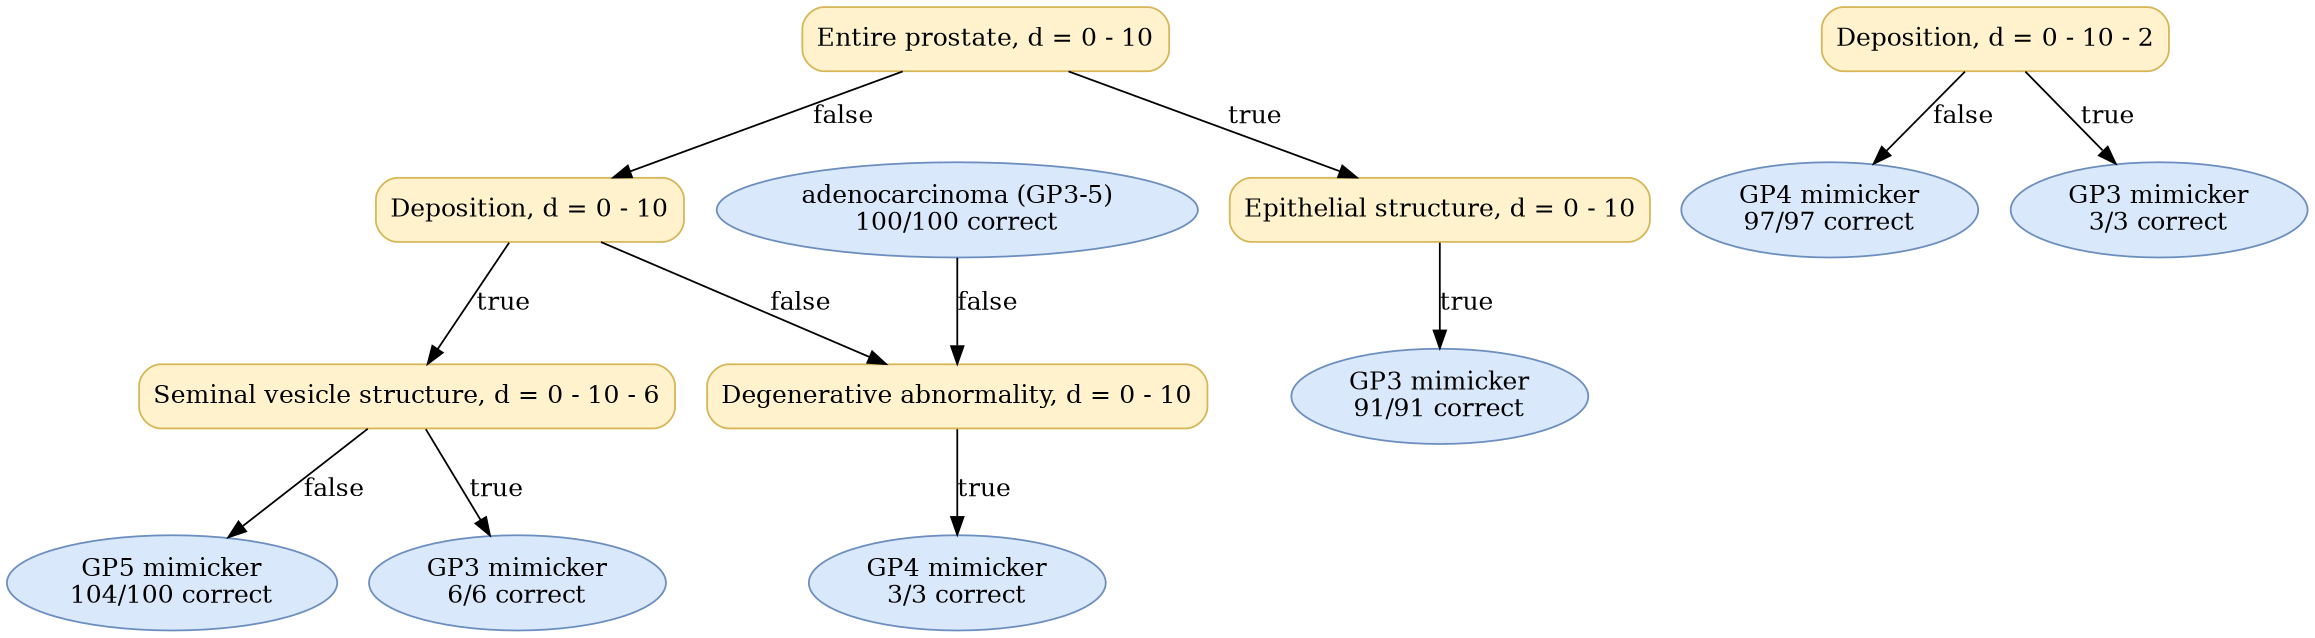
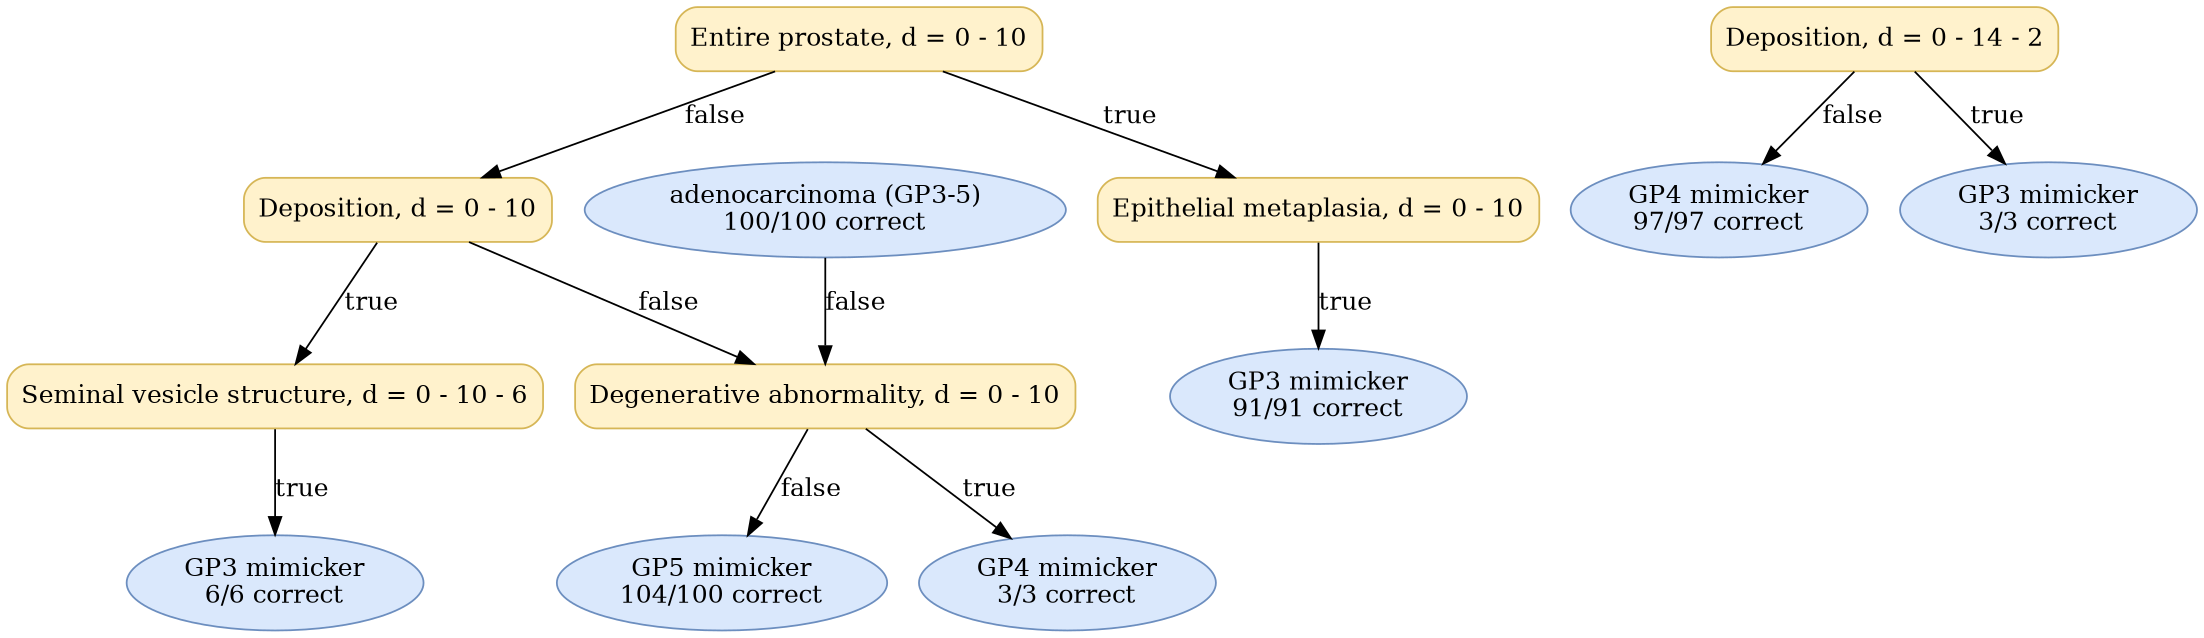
node "Deposition, d = 0 - 10 - 2": label "Deposition, d = 0 - 10 - 2" -> "Deposition, d = 0 - 14 - 2"
node "Epithelial structure, d = 0 - 10": label "Epithelial structure, d = 0 - 10" -> "Epithelial metaplasia, d = 0 - 10"
edge "Seminal vesicle structure, d = 0 - 10 - 6" -> "GP5 mimicker": now "Degenerative abnormality, d = 0 - 10" -> "GP5 mimicker"
